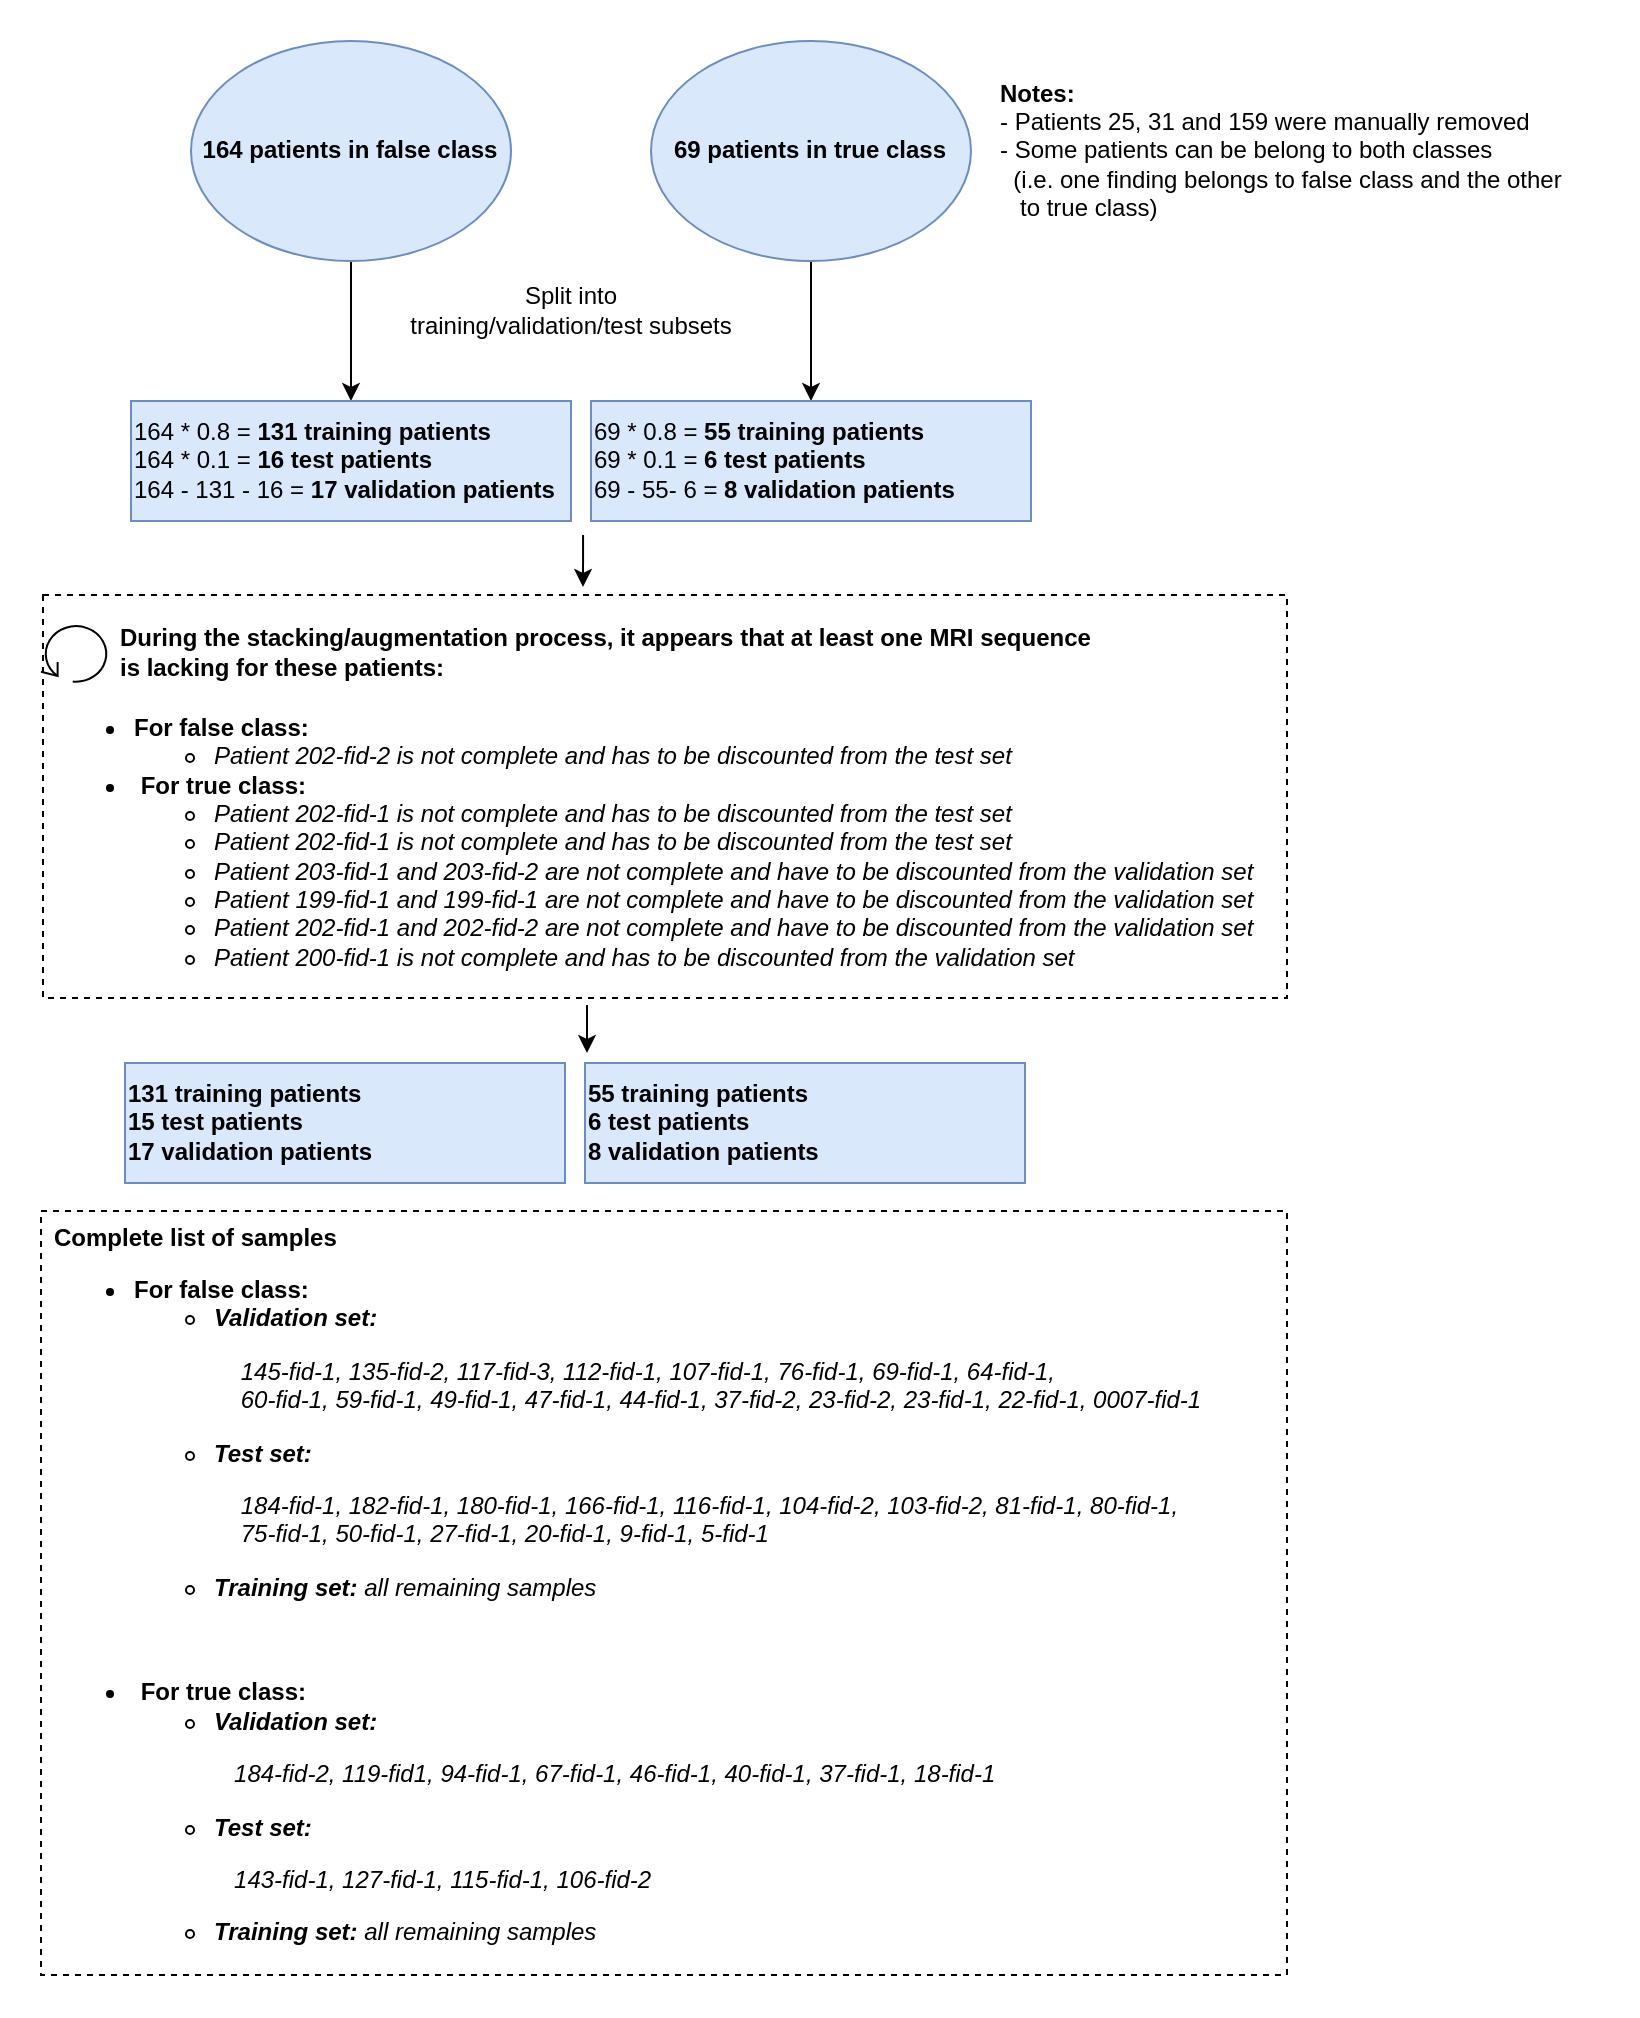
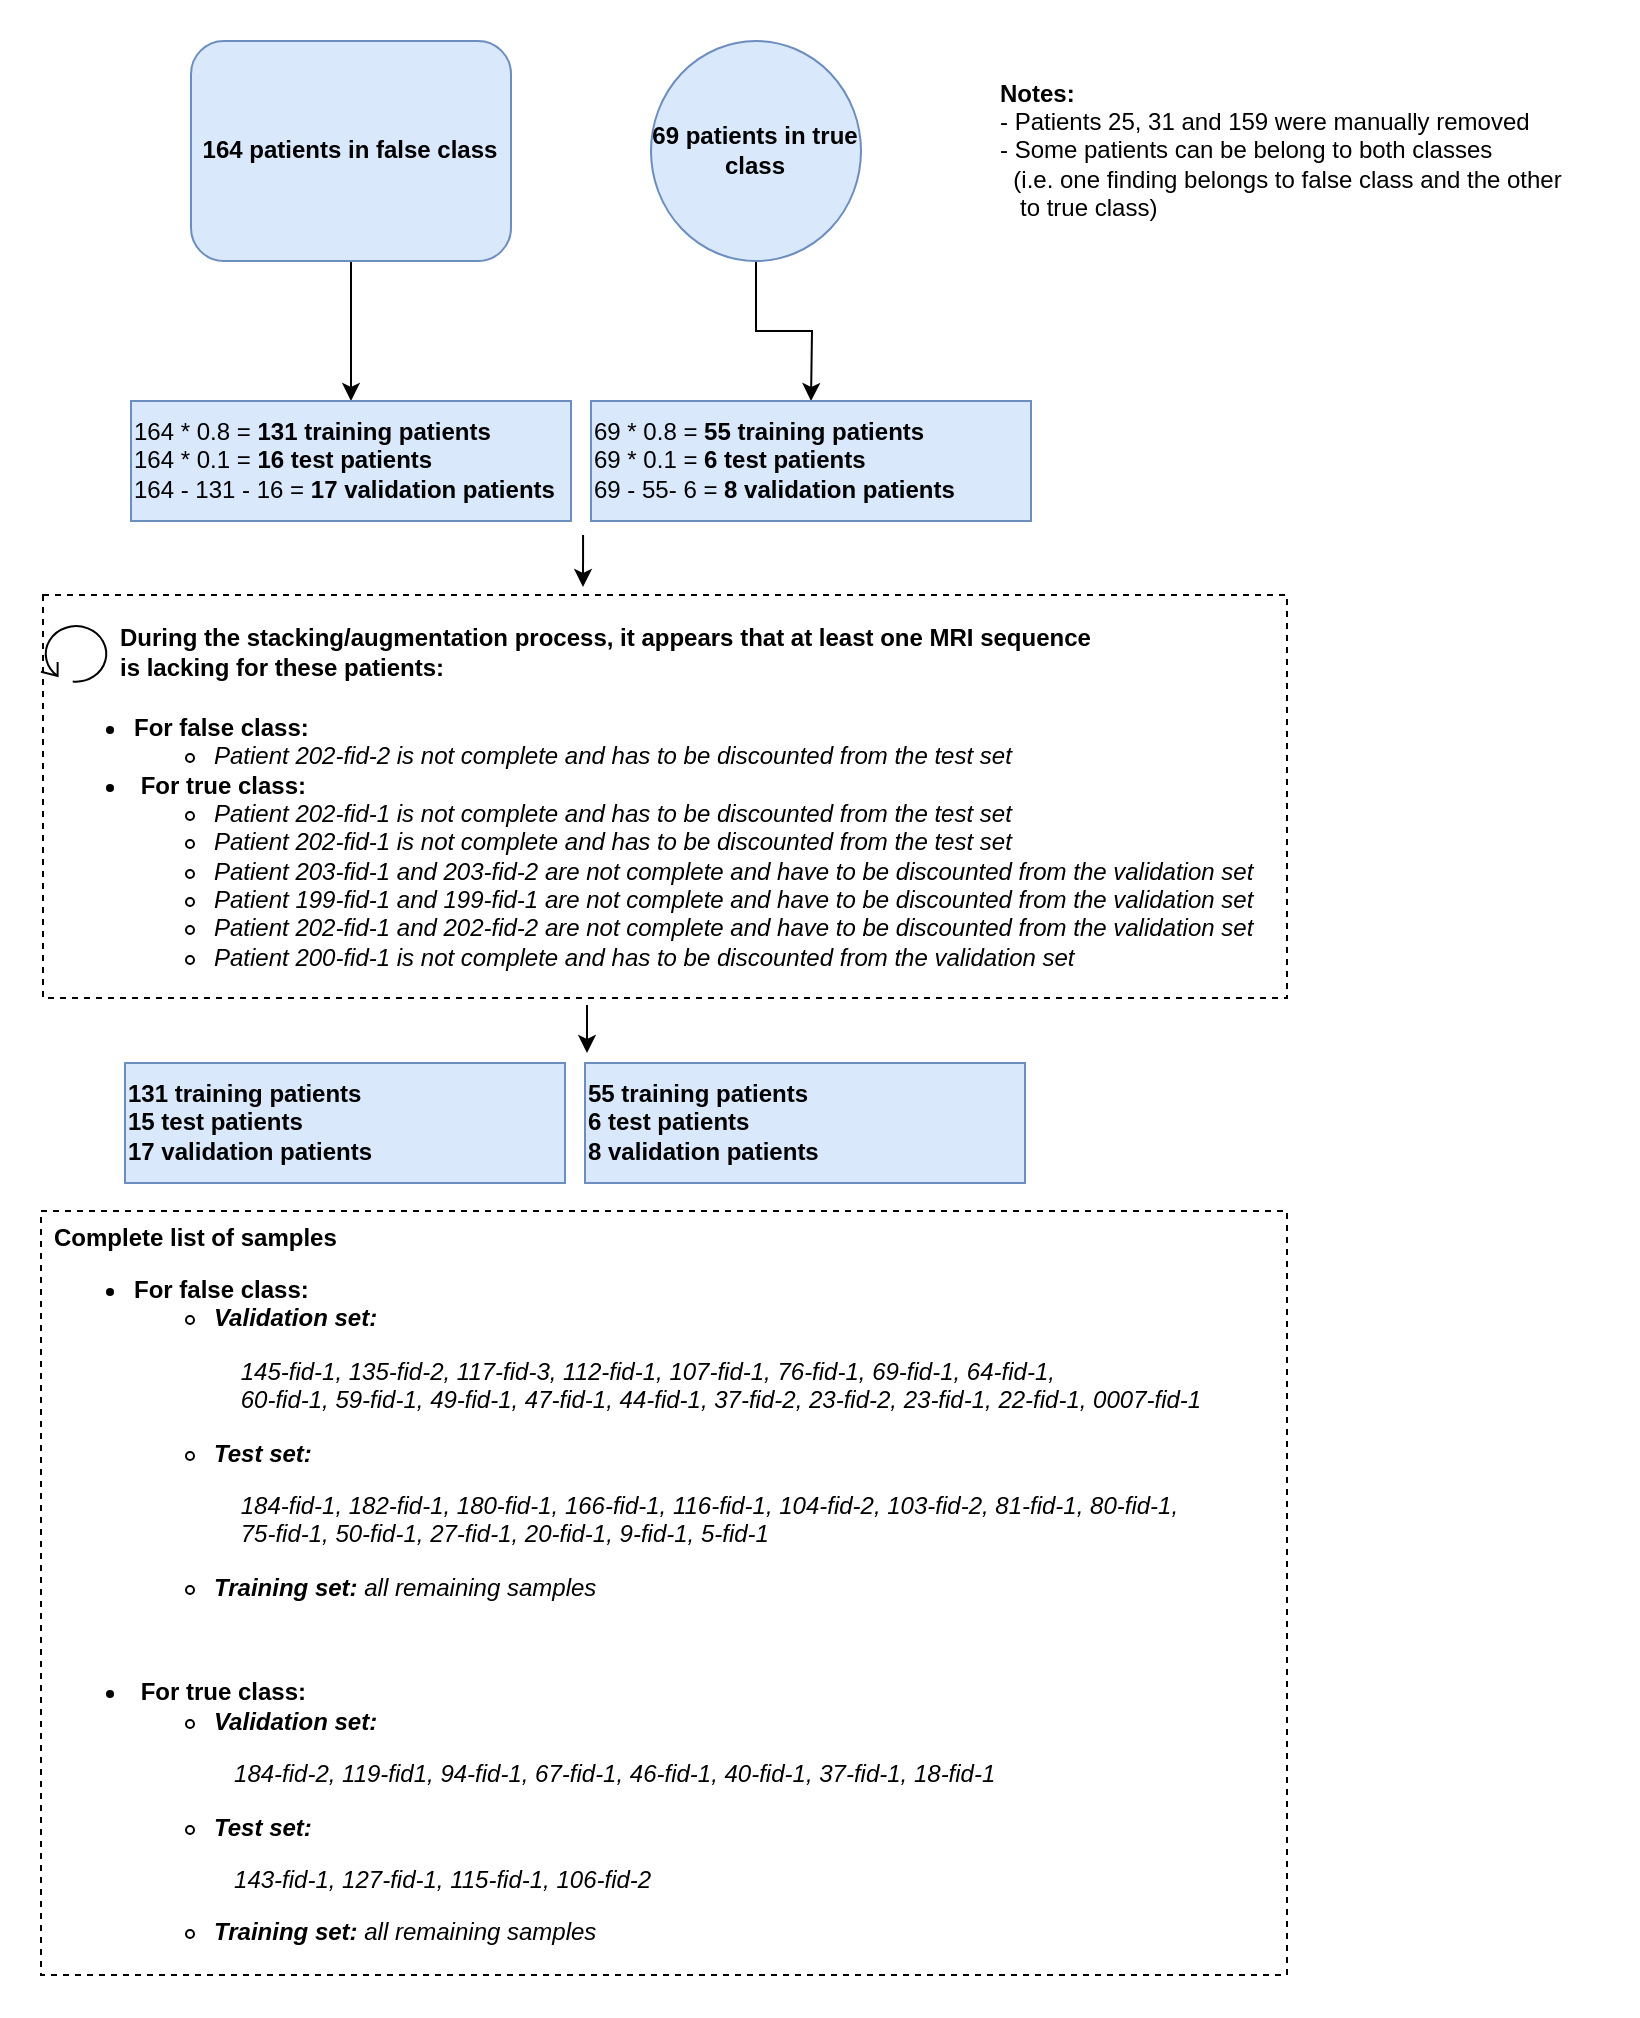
node "164 patients in false class": shape ellipse -> rounded rectangle
node "69 patients in true class": size 320x220 -> 210x220
node "Split into training/validation/test subsets": removed
